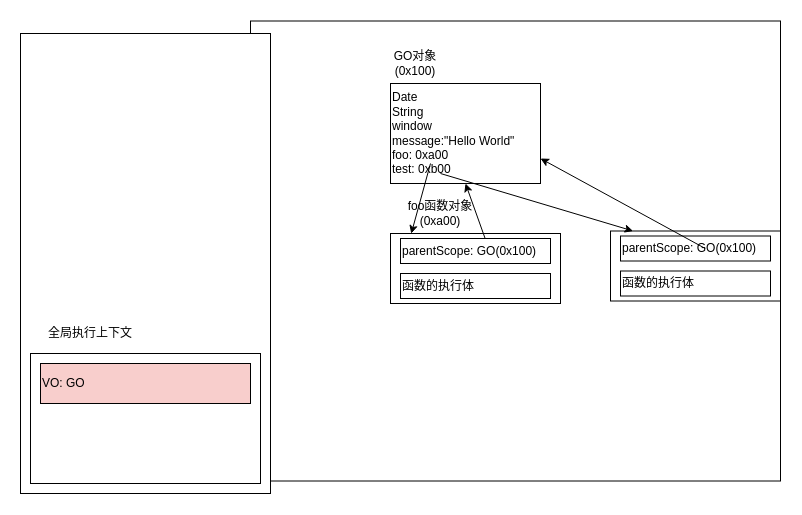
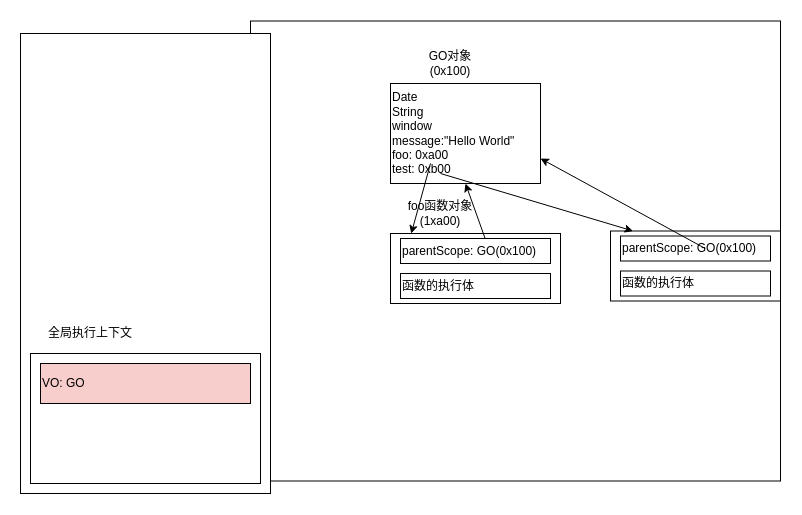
node "GO对象(0x100)": moved (416, 64) -> (451, 64)
node "foo函数对象(0xa00)": label "foo函数对象(0xa00)" -> "foo函数对象(1xa00)"
